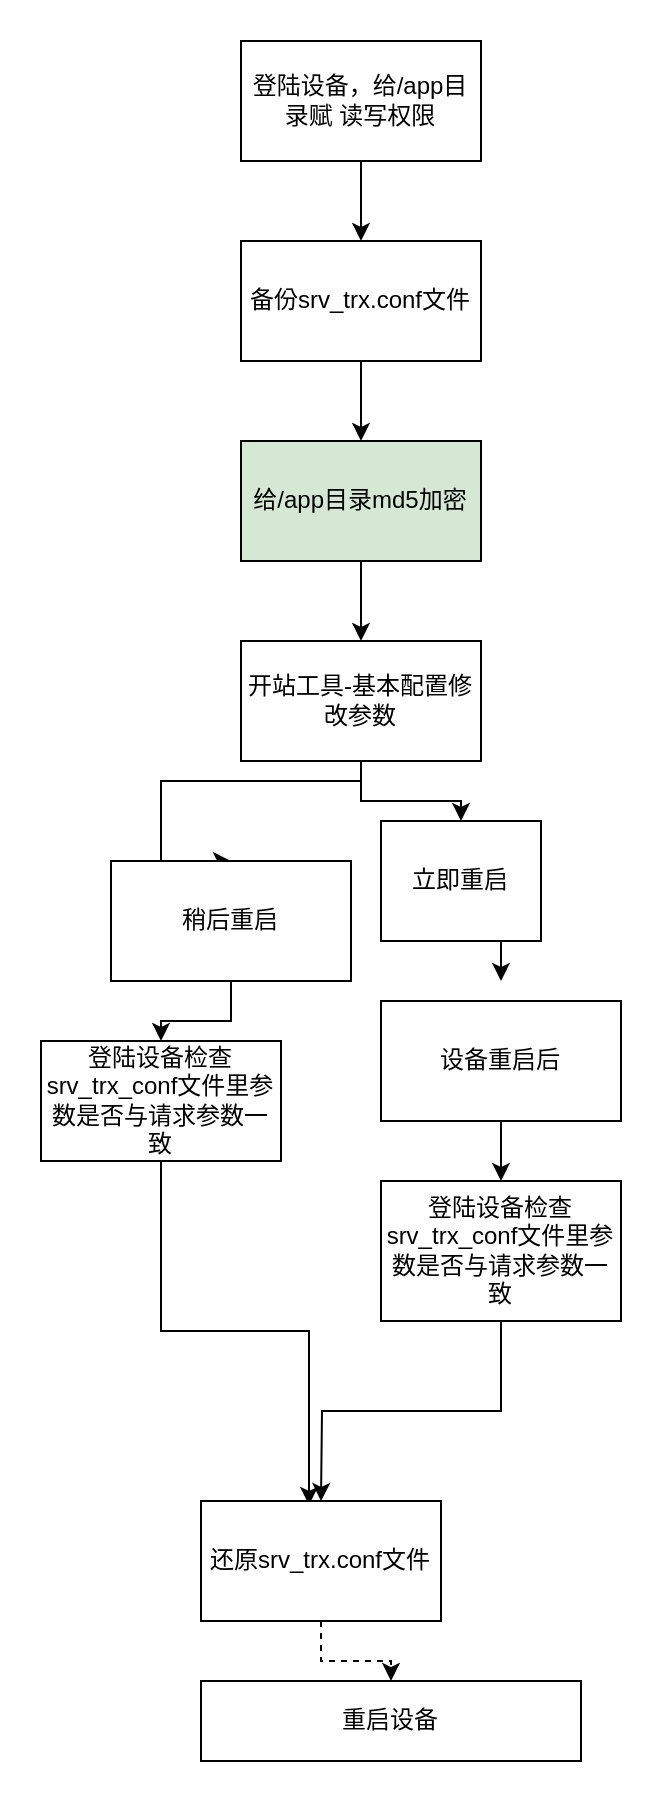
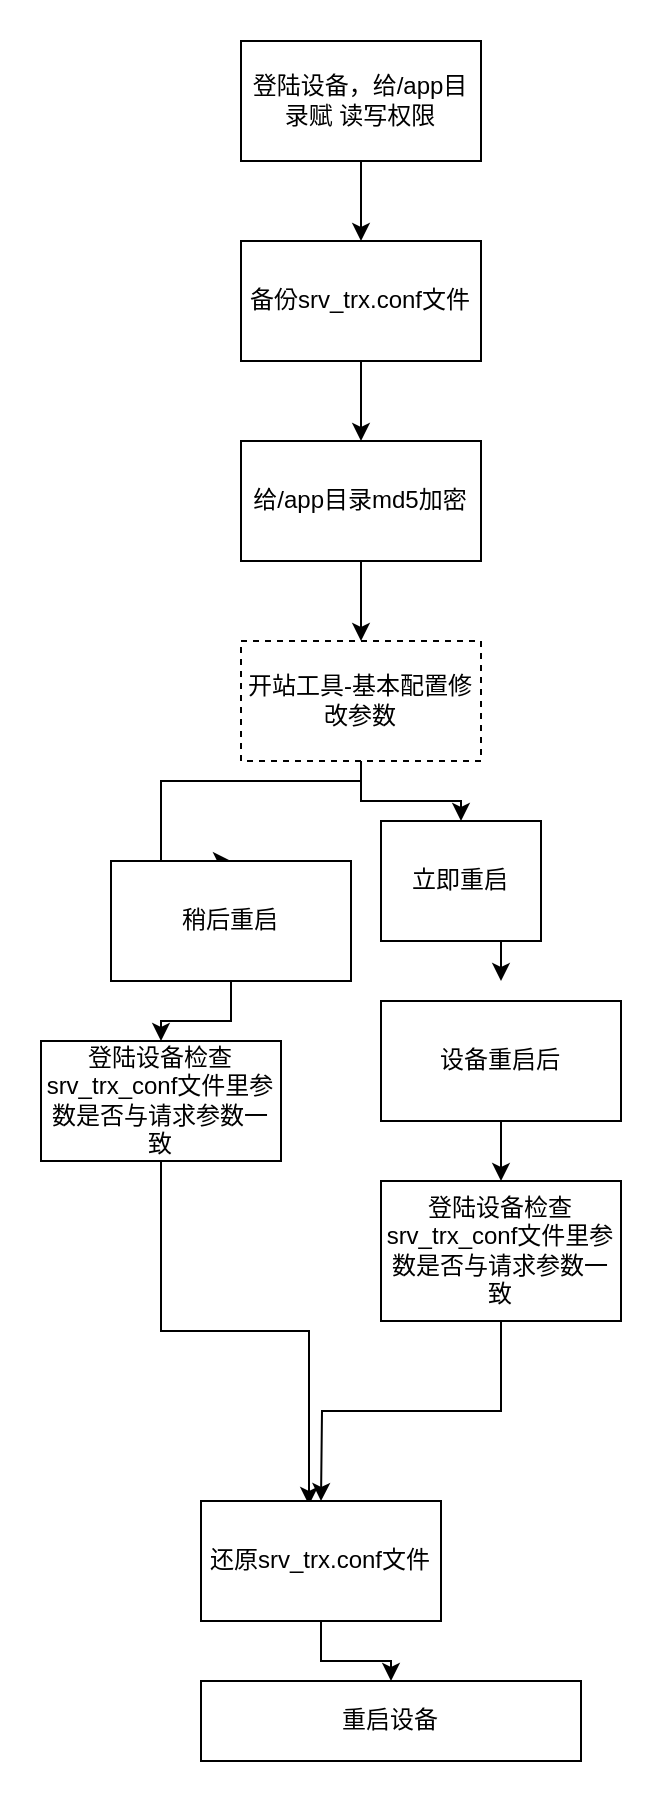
node "给/app目录md5加密": fillcolor #d5e8d4 -> #ffffff
node "开站工具-基本配置修改参数": style solid -> dashed
edge "还原srv_trx.conf文件" -> "重启设备": style dashed -> solid
